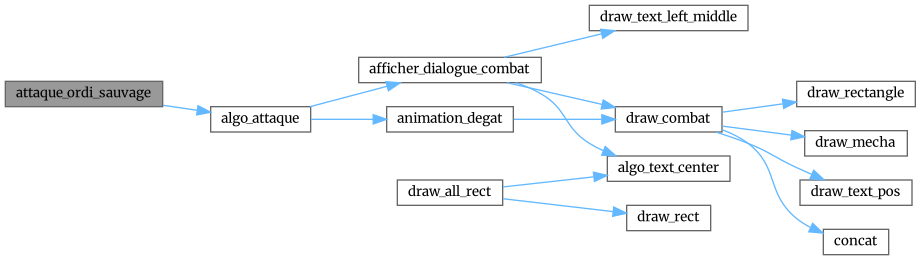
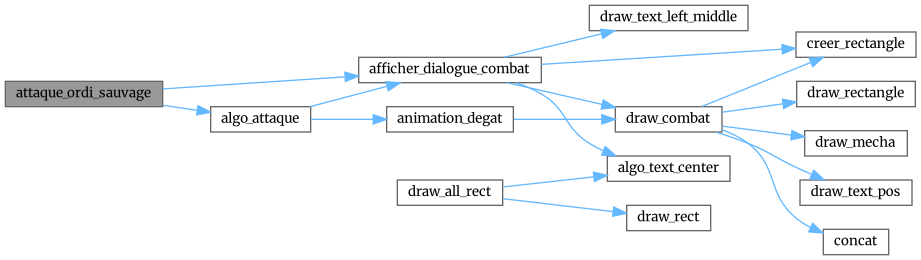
node "creer_rectangle": added
edge "attaque_ordi_sauvage" -> "afficher_dialogue_combat": added
